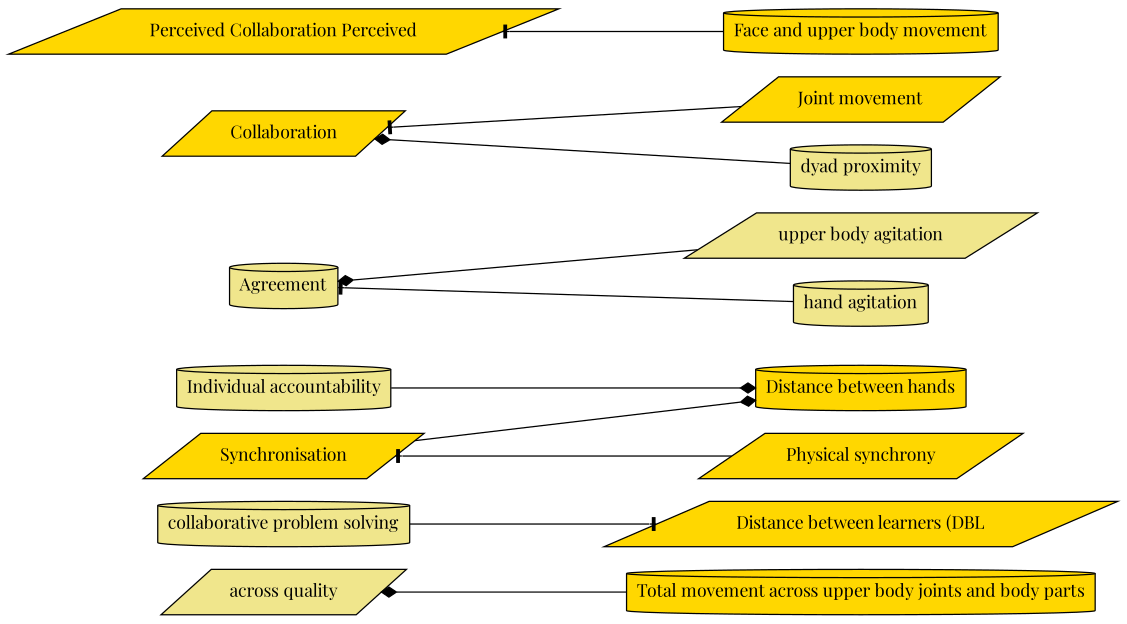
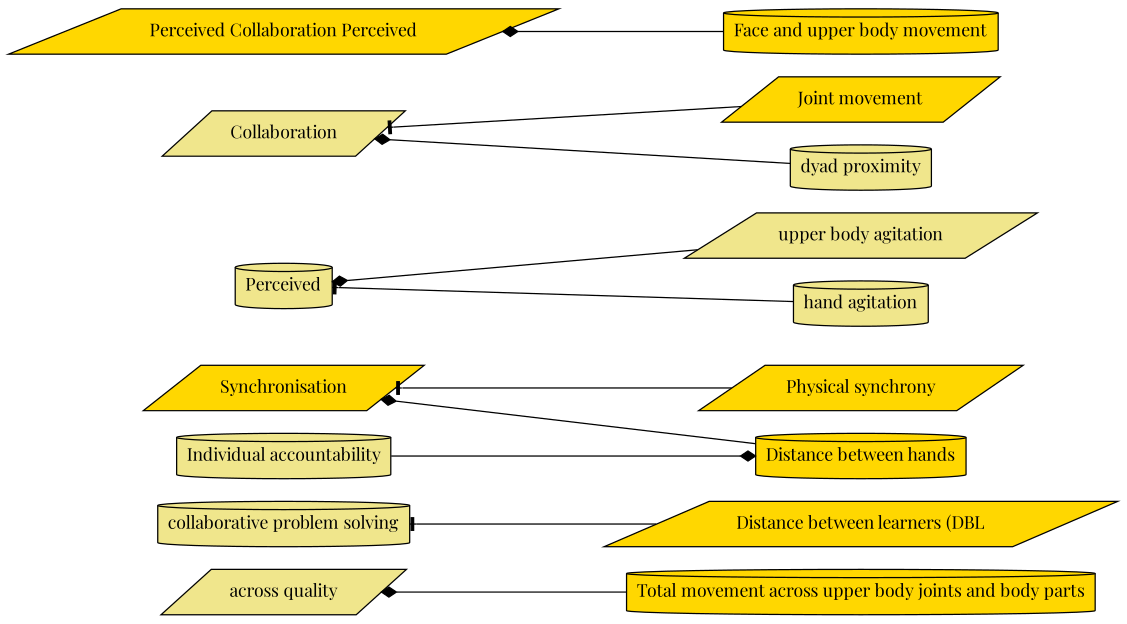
edge "Face and upper body movement" -> "Perceived Collaboration Perceived": arrowhead tee -> diamond
node "Collaboration": fillcolor gold -> khaki
node "Agreement": label "Agreement" -> "Perceived"
edge "Synchronisation" -> "Distance between hands": reversed
edge "collaborative problem solving" -> "Distance between learners (DBL": reversed
